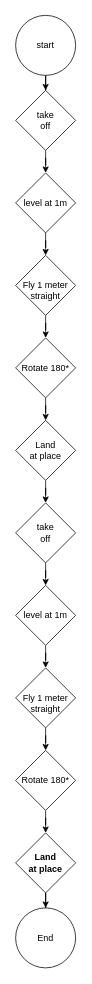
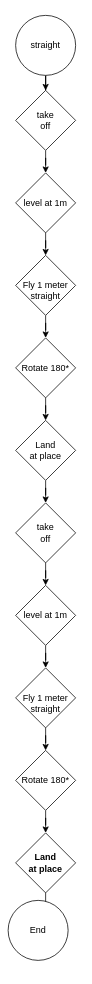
node "start": label "start" -> "straight"
node "End": moved (45, 938) -> (38, 930)
